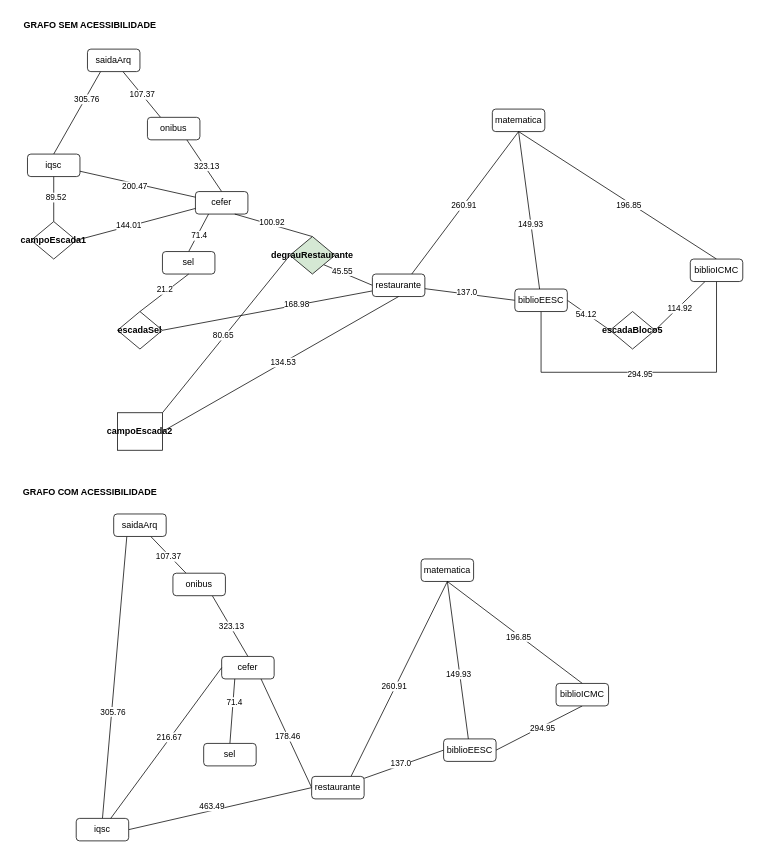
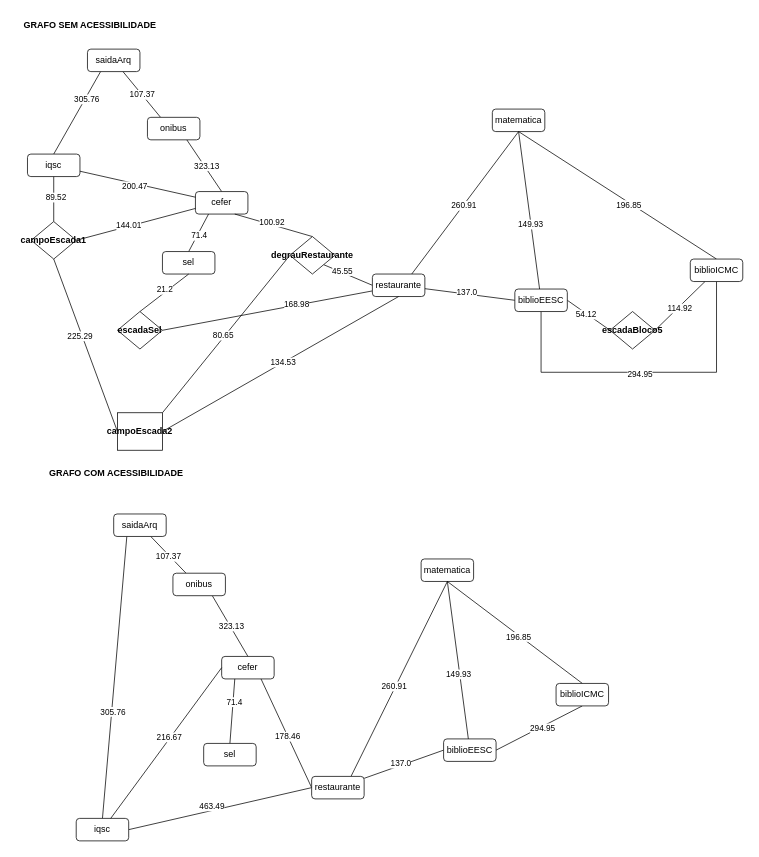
node "degrauRestaurante": fillcolor #d5e8d4 -> #ffffff
edge "campoEscada1" -- "campoEscada2": added, label "225.29"
node "GRAFO COM ACESSIBILIDADE": moved (89, 492) -> (116, 474)
